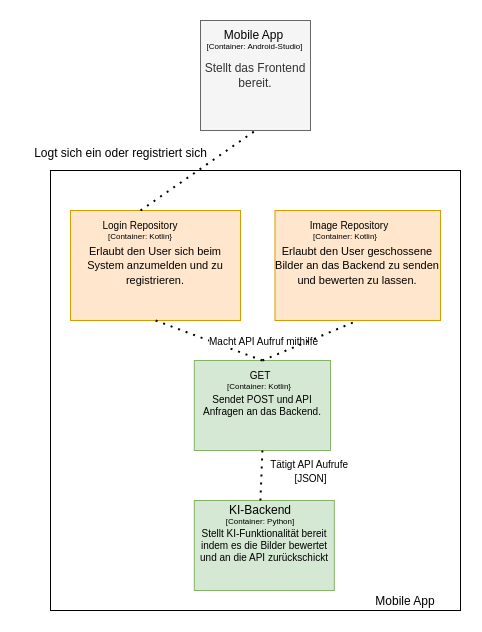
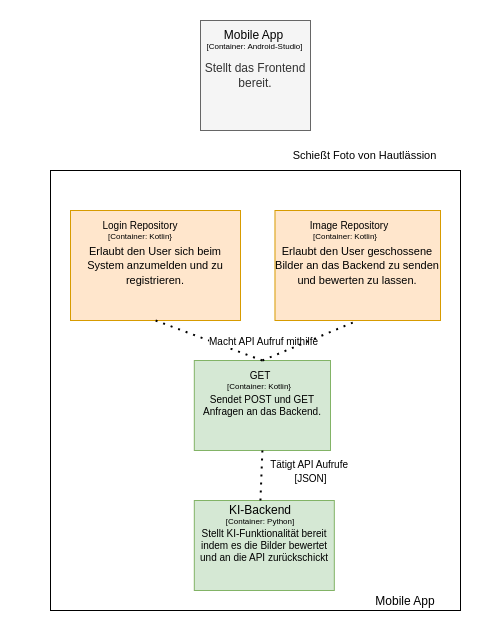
node "Logt sich ein oder registriert sich": removed
node "Schießt Foto von Hautlässion": added
edge "Stellt das Frontend bereit." -- "Login Repository": removed
node "Sendet POST und API Anfragen an das Backend.": label "Sendet POST und API Anfragen an das Backend." -> "Sendet POST und GET Anfragen an das Backend."
